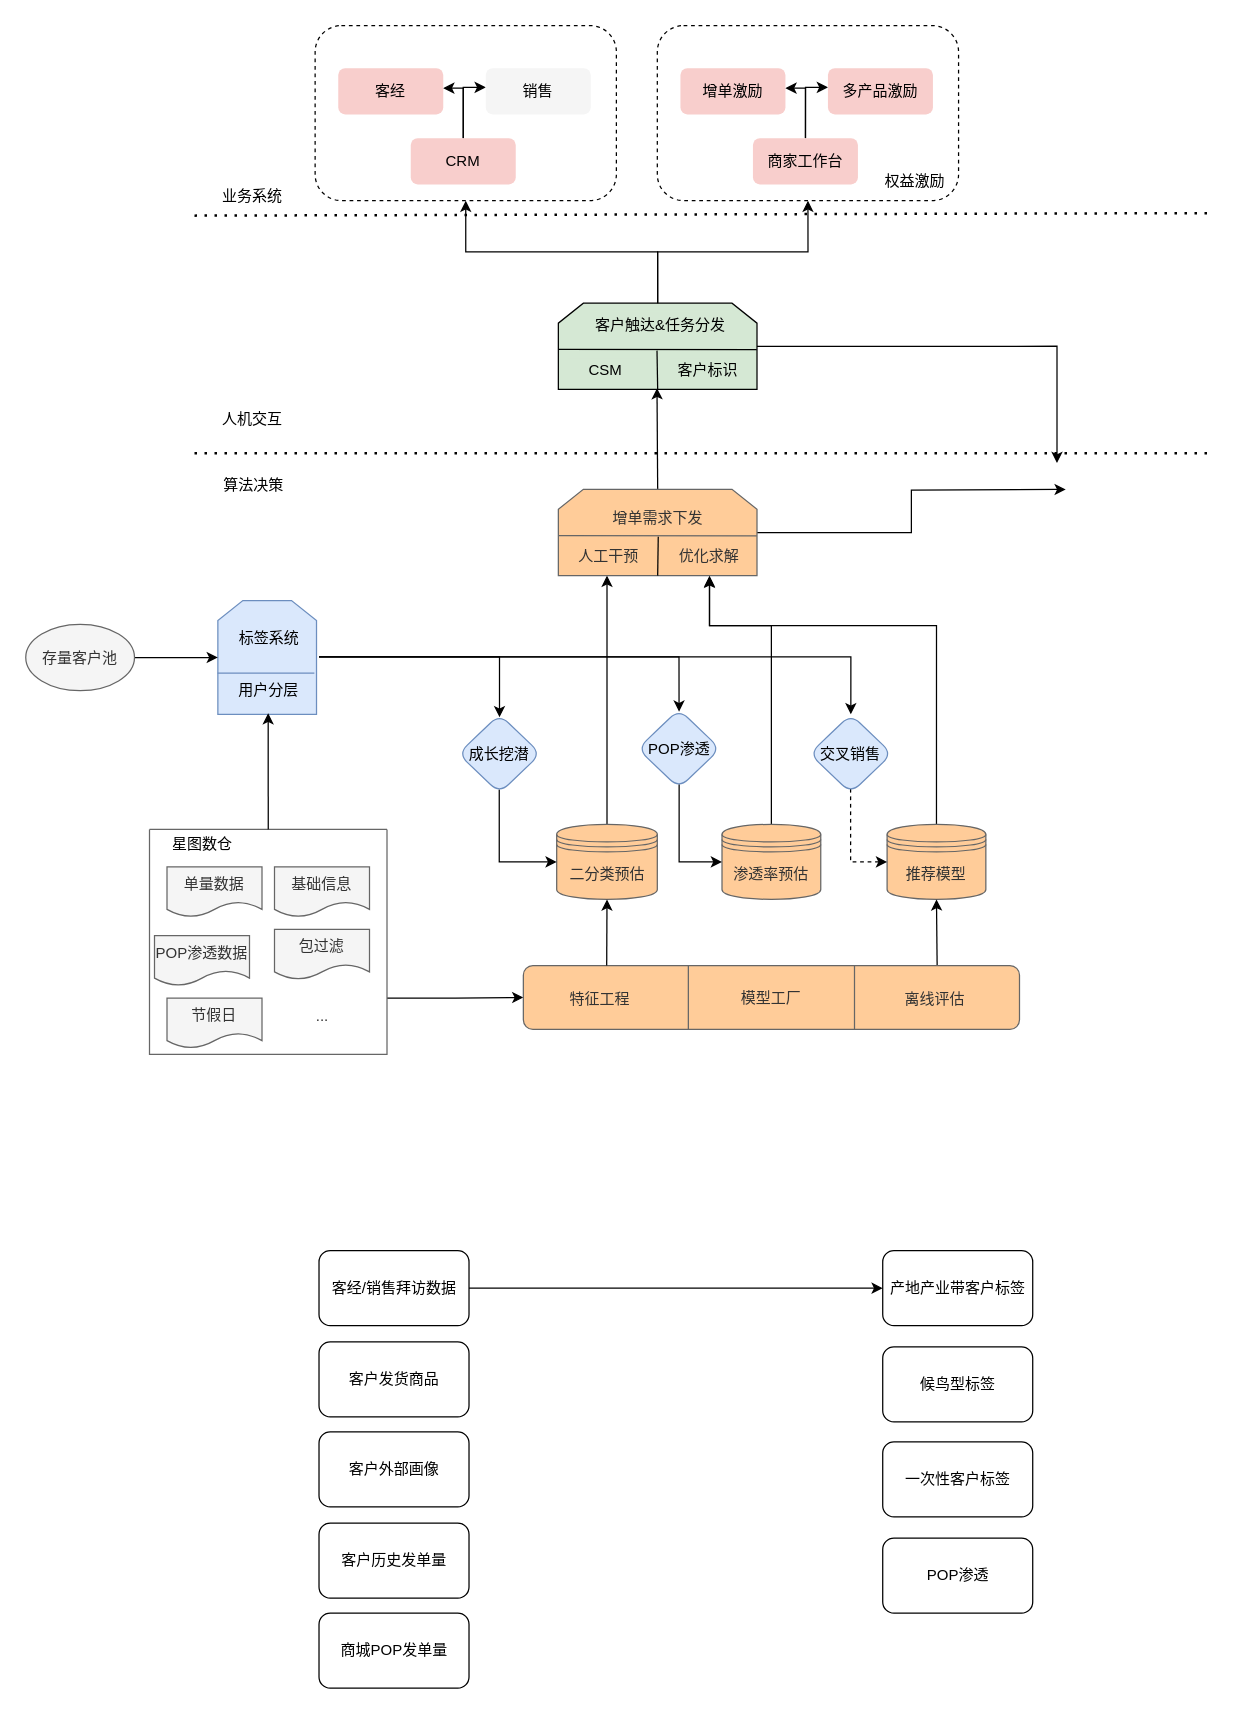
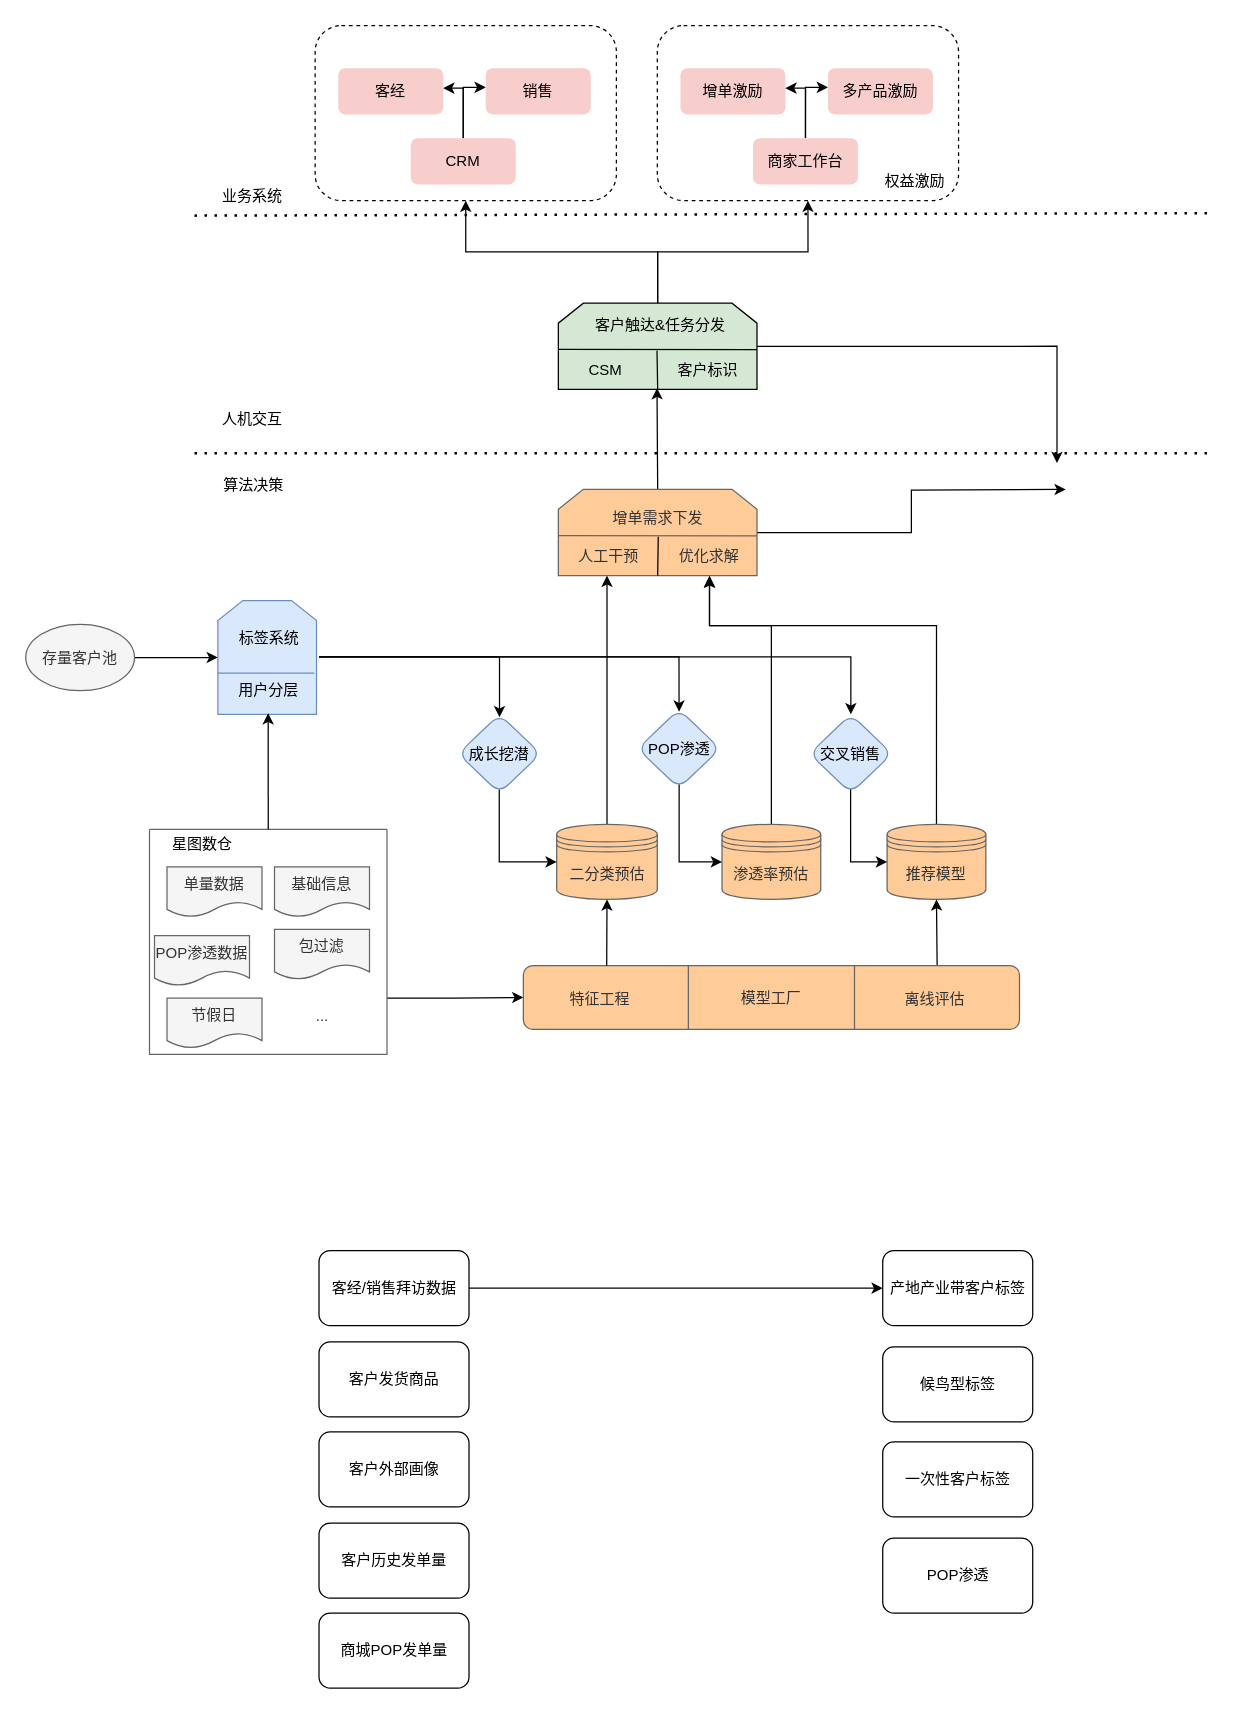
node "销售": fillcolor #f5f5f5 -> #f8cecc
edge "交叉销售" -> "推荐模型": style dashed -> solid
